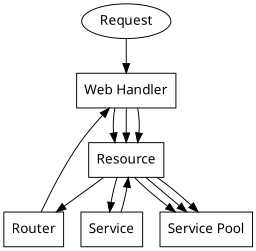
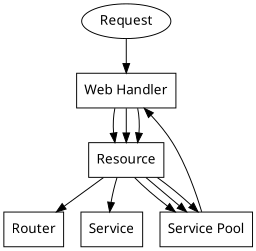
edge "Router" -> "Web Handler": now "Service Pool" -> "Web Handler"
edge "Service" -> "Resource": removed
